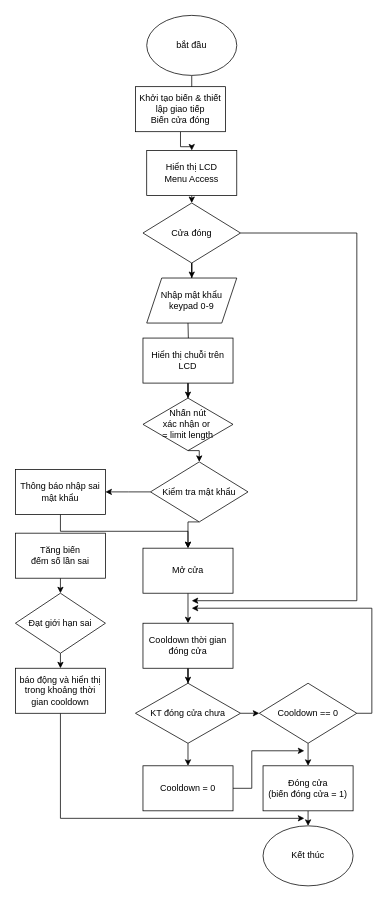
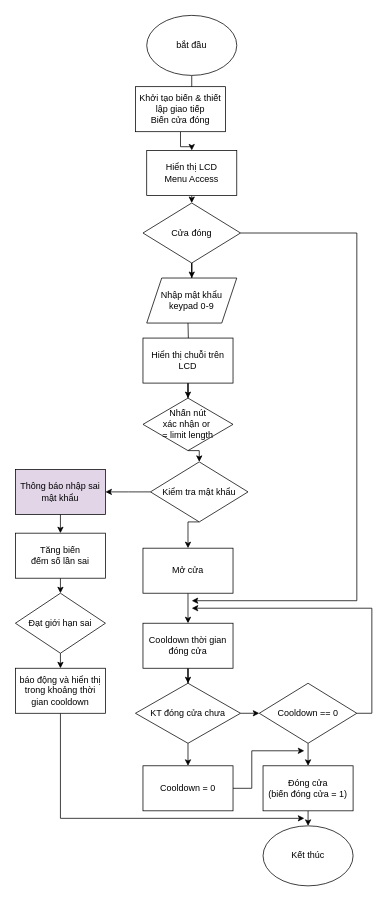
node "Thông báo nhập sai mật khẩu": fillcolor #ffffff -> #e1d5e7
edge "Thông báo nhập sai mật khẩu" -> "Mở cửa": now "Thông báo nhập sai mật khẩu" -> "Tăng biến đếm số lần sai"
